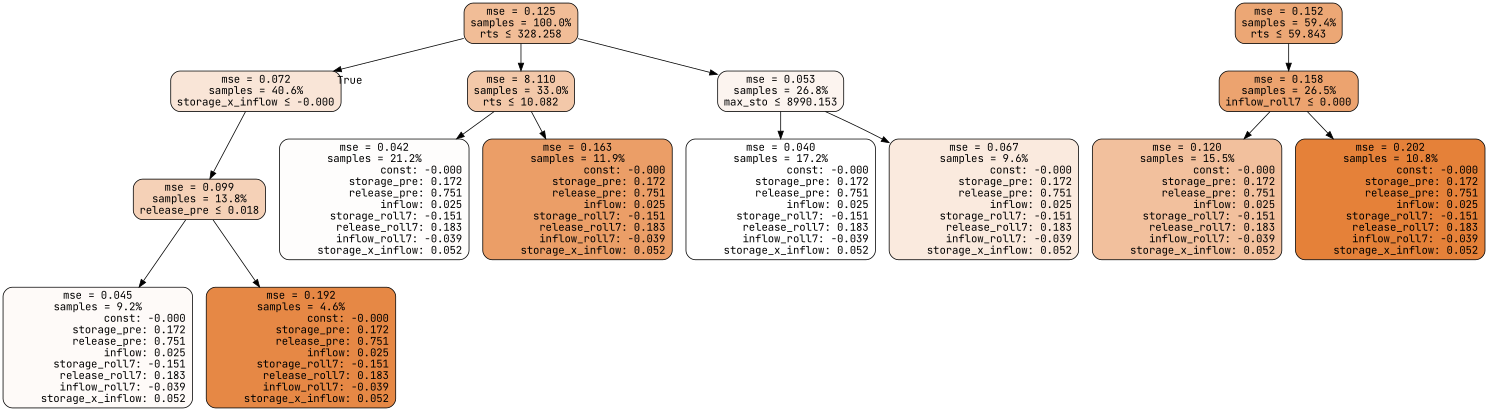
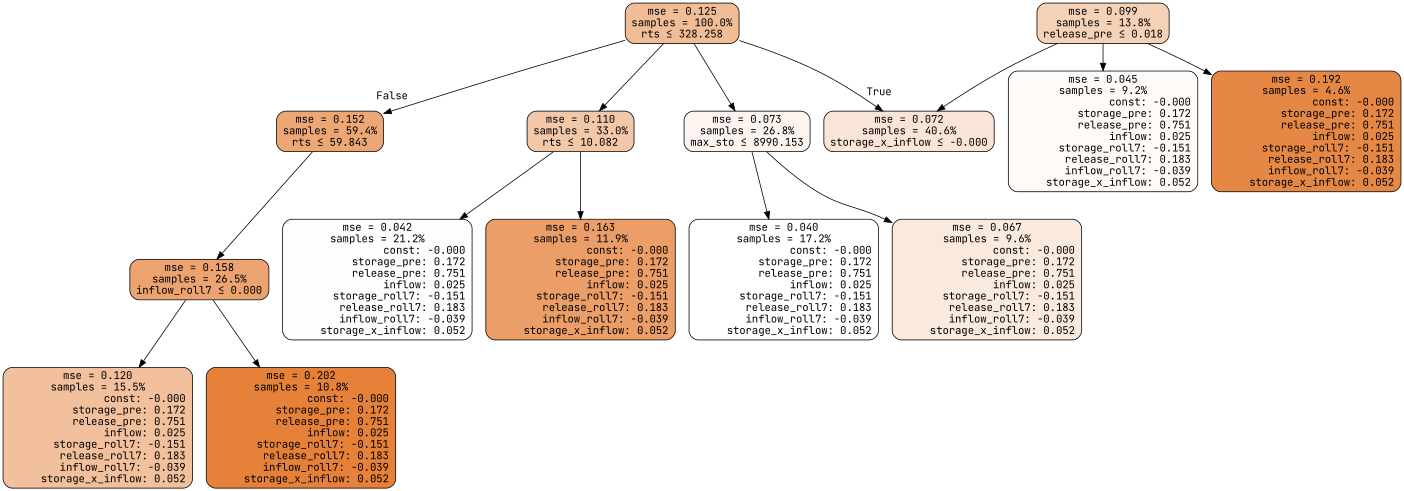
edge "mse = 0.125 samples = 100.0% rts ≤ 328.258" -> "mse = 0.152 samples = 59.4% rts ≤ 59.843": added
node "mse = 8.110 samples = 33.0% rts ≤ 10.082": label "mse = 8.110 samples = 33.0% rts ≤ 10.082" -> "mse = 0.110 samples = 33.0% rts ≤ 10.082"
node "mse = 0.053 samples = 26.8% max_sto ≤ 8990.153": label "mse = 0.053 samples = 26.8% max_sto ≤ 8990.153" -> "mse = 0.073 samples = 26.8% max_sto ≤ 8990.153"
edge "mse = 0.072 samples = 40.6% storage_x_inflow ≤ -0.000" -> "mse = 0.099 samples = 13.8% release_pre ≤ 0.018": reversed
